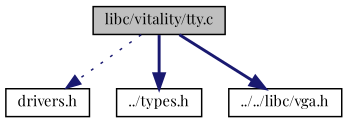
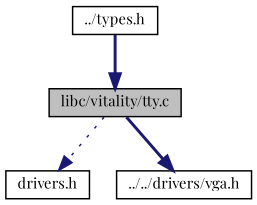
edge "libc/vitality/tty.c" -> "../types.h": reversed
node "../../libc/vga.h": label "../../libc/vga.h" -> "../../drivers/vga.h"
